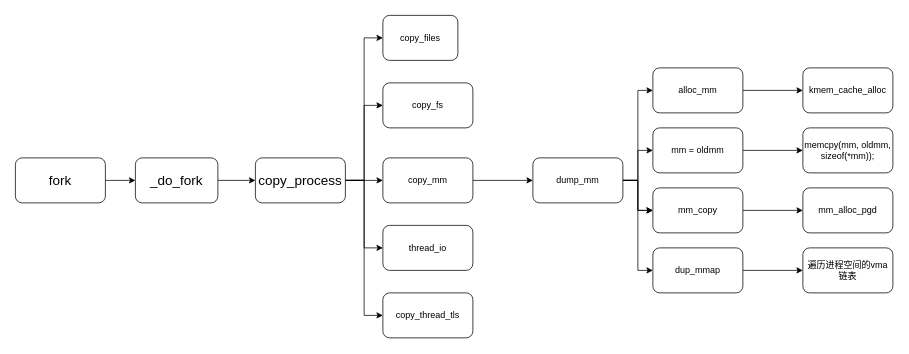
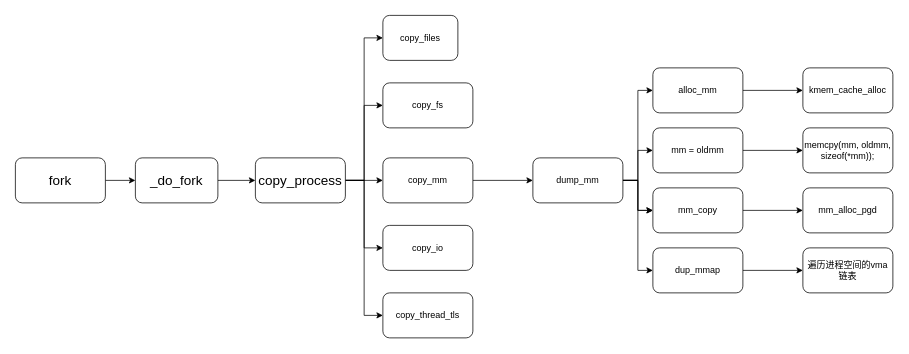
node "thread_io": label "thread_io" -> "copy_io"
